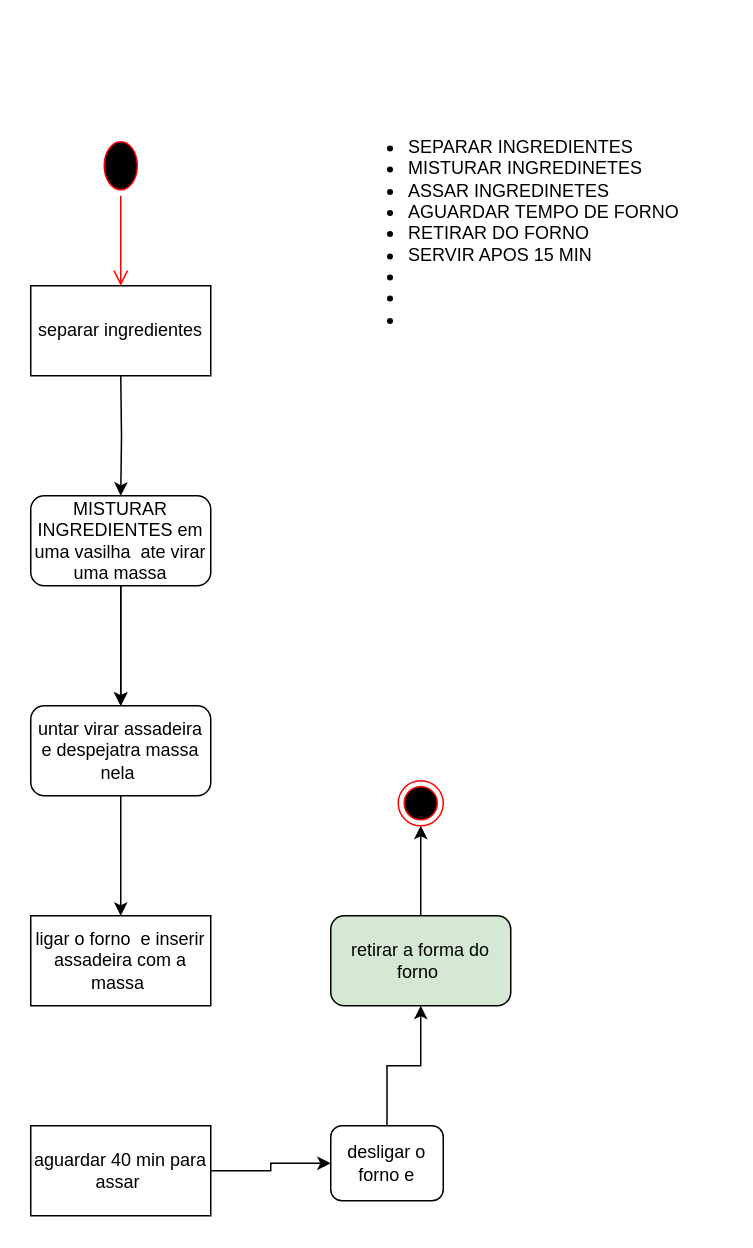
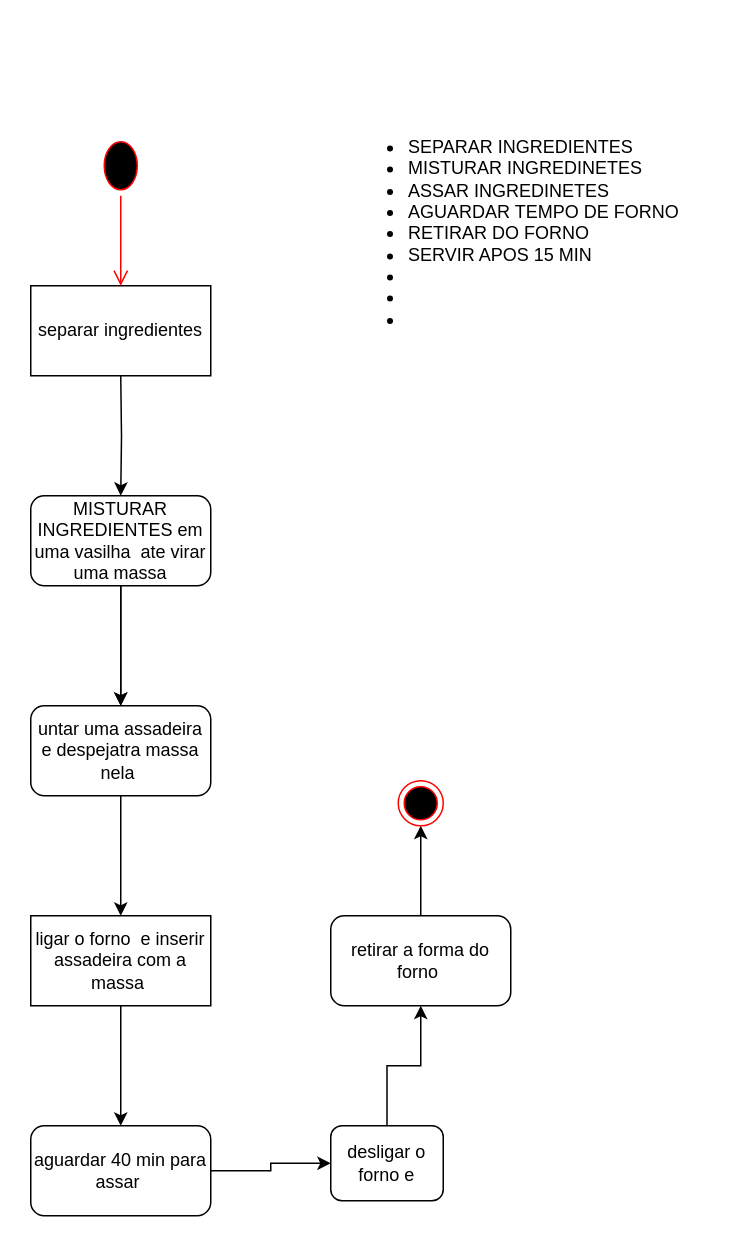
node "untar virar assadeira e despejatra massa nela": label "untar virar assadeira e despejatra massa nela" -> "untar uma assadeira e despejatra massa nela"
node "retirar a forma do forno": fillcolor #d5e8d4 -> #ffffff
edge "ligar o forno e inserir assadeira com a massa" -> "aguardar 40 min para assar": added
node "aguardar 40 min para assar": shape rectangle -> rounded rectangle
